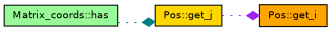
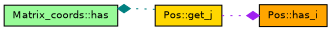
node "Pos::get_i": label "Pos::get_i" -> "Pos::has_i"
edge "Matrix_coords::has" -> "Pos::get_j": reversed
